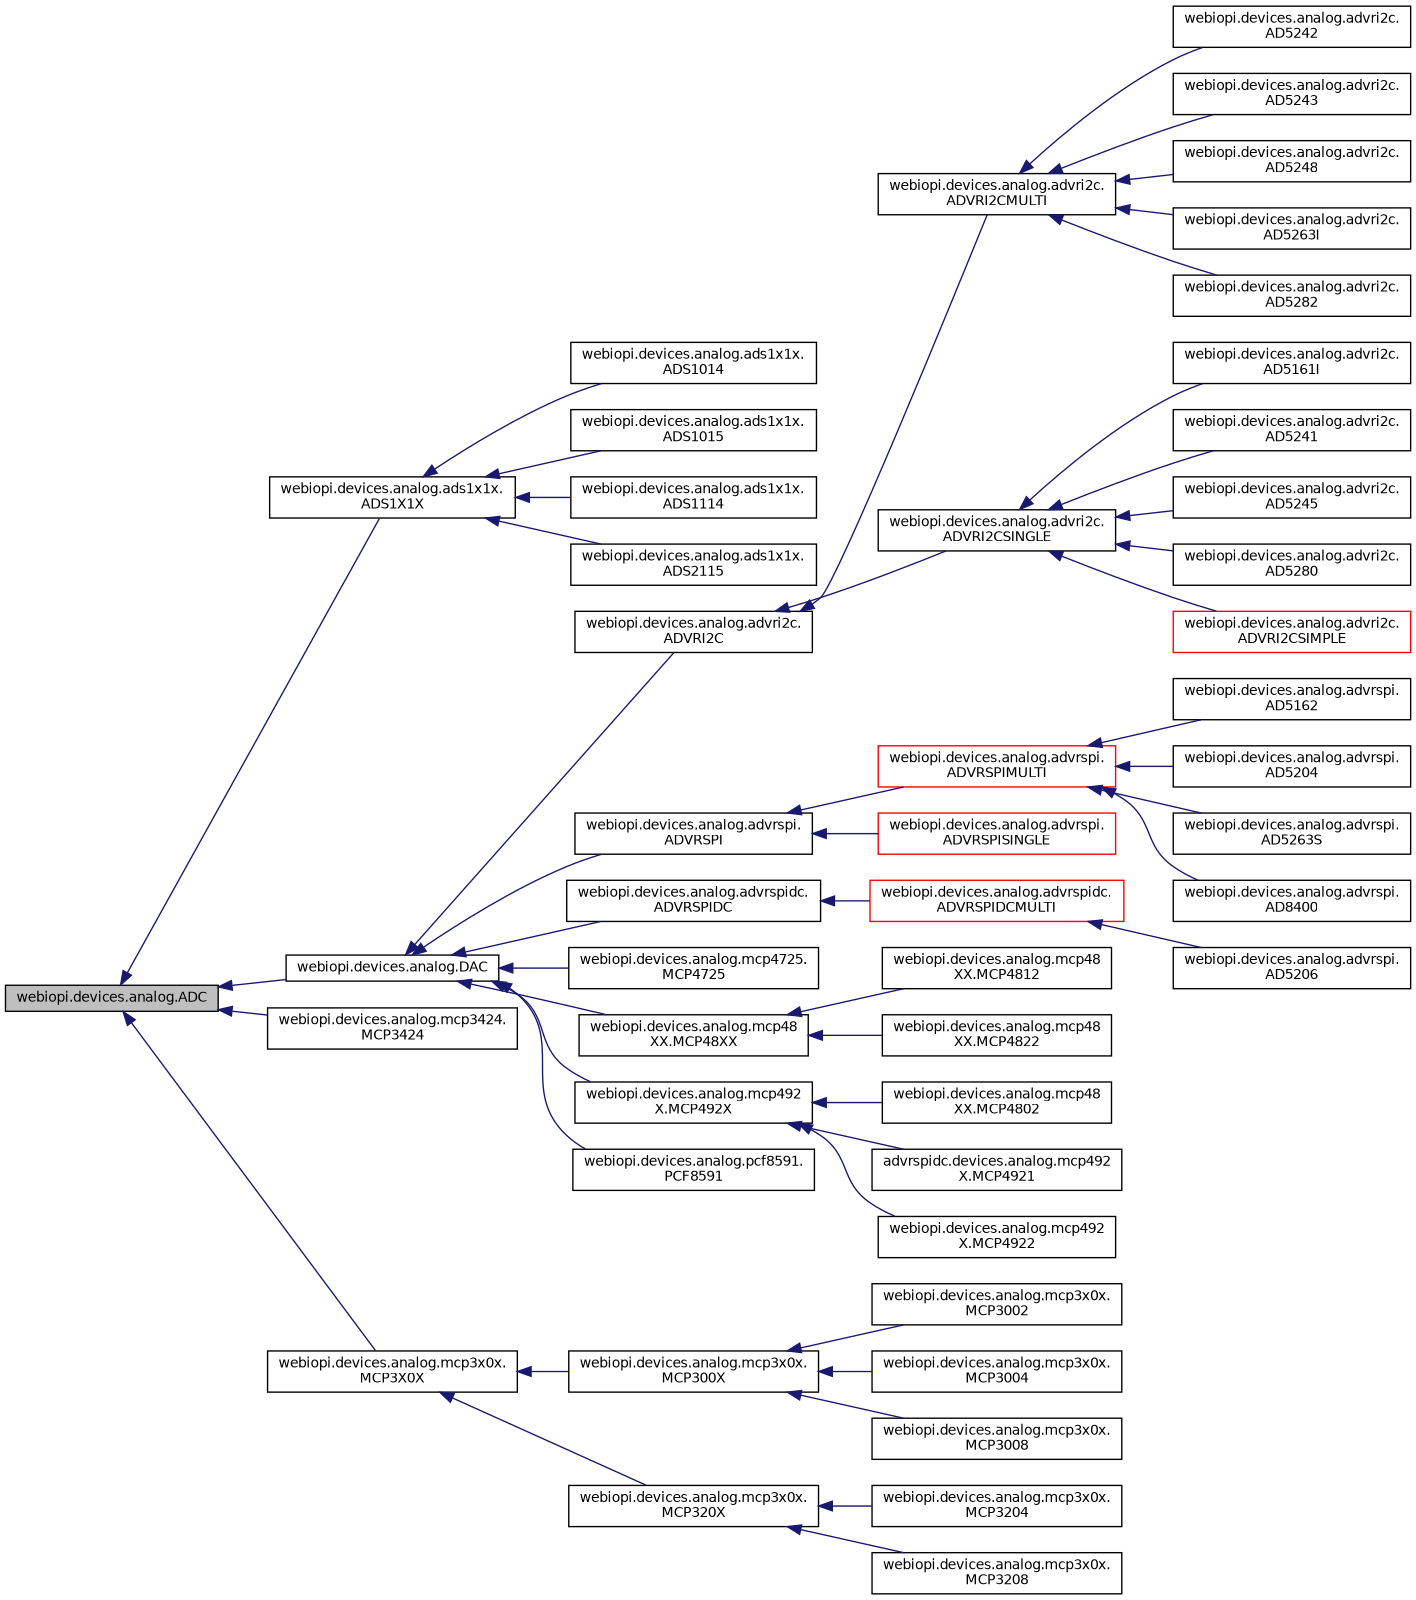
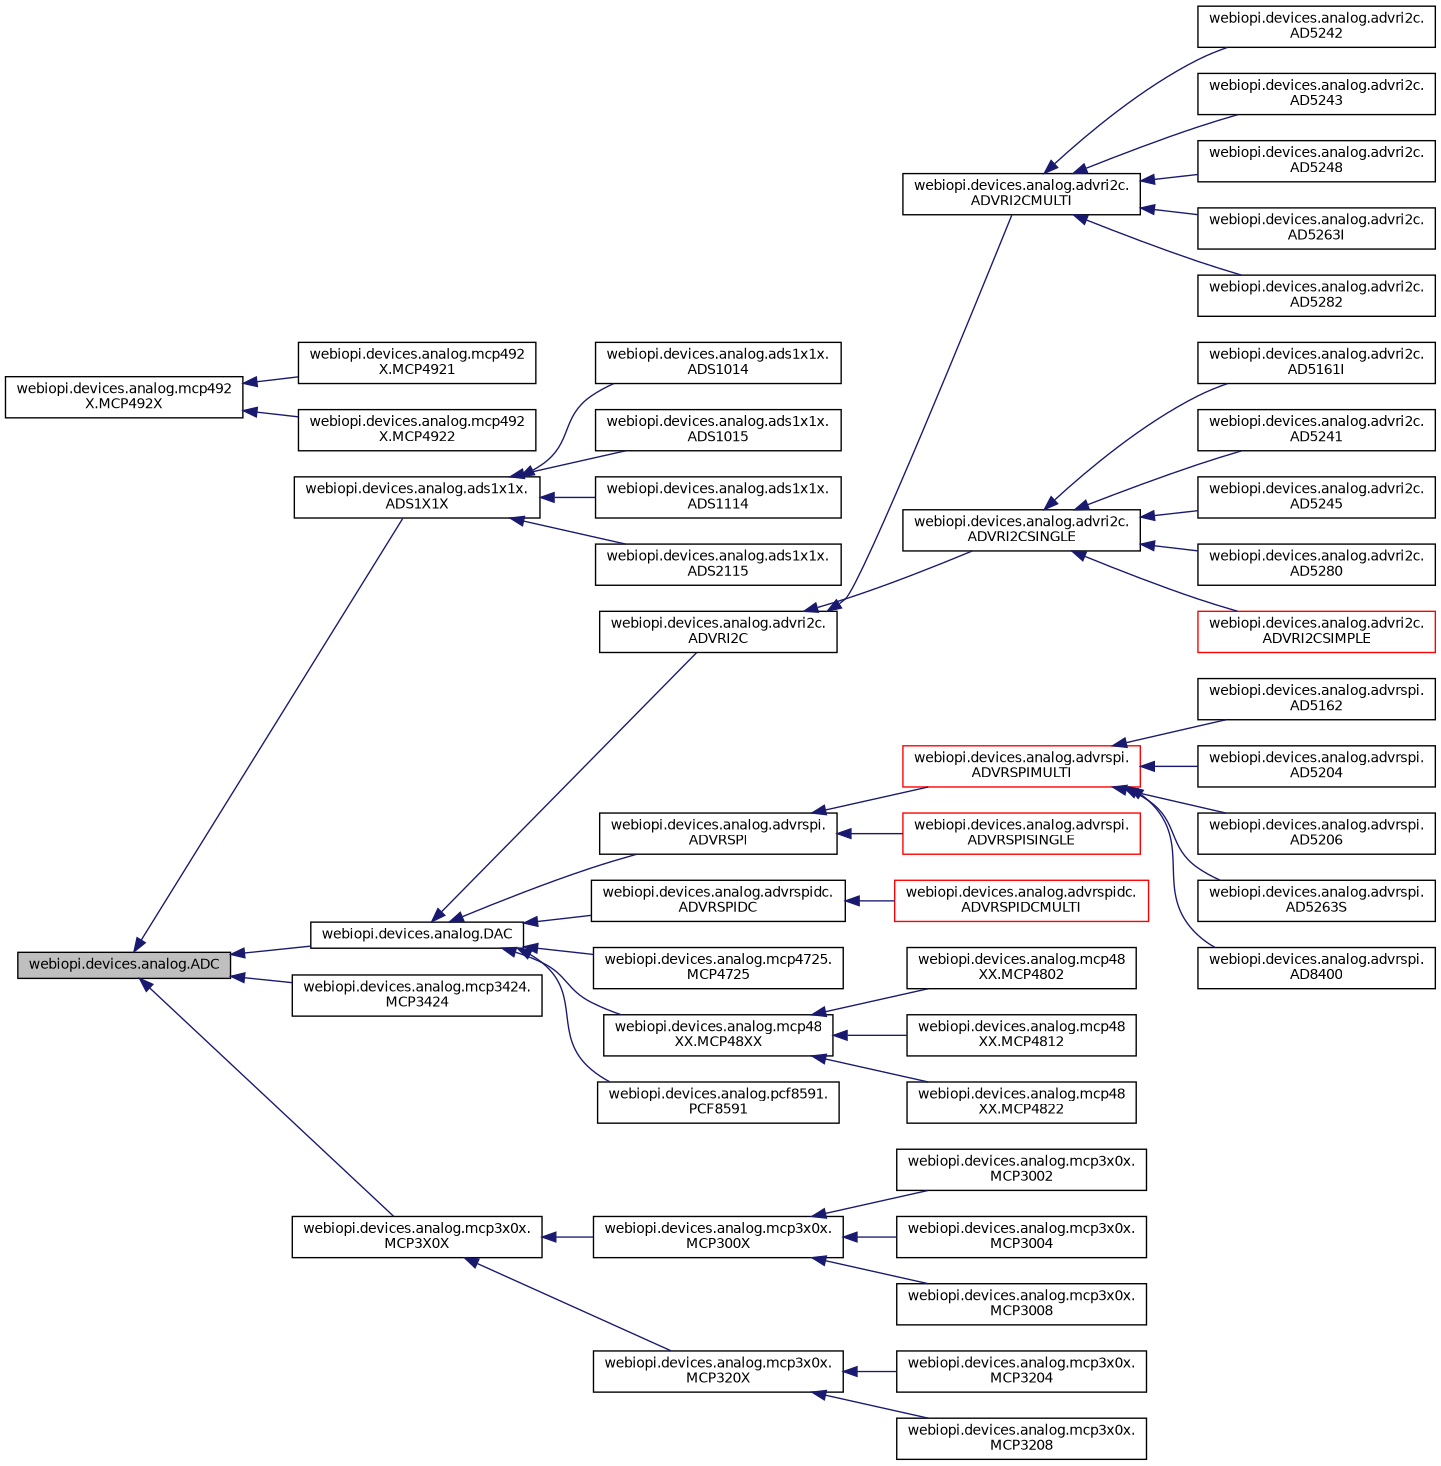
edge "webiopi.devices.analog.advrspi. AD5206" -> "webiopi.devices.analog.advrspidc. ADVRSPIDCMULTI": now "webiopi.devices.analog.advrspi. AD5206" -> "webiopi.devices.analog.advrspi. ADVRSPIMULTI"
edge "webiopi.devices.analog.mcp492 X.MCP492X" -> "webiopi.devices.analog.DAC": removed
edge "webiopi.devices.analog.mcp48 XX.MCP4802" -> "webiopi.devices.analog.mcp492 X.MCP492X": now "webiopi.devices.analog.mcp48 XX.MCP4802" -> "webiopi.devices.analog.mcp48 XX.MCP48XX"
node "advrspidc.devices.analog.mcp492 X.MCP4921": label "advrspidc.devices.analog.mcp492 X.MCP4921" -> "webiopi.devices.analog.mcp492 X.MCP4921"
